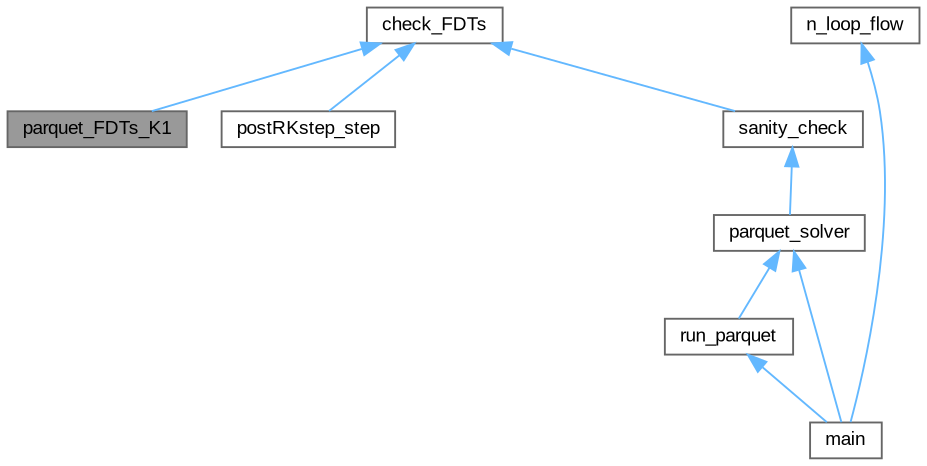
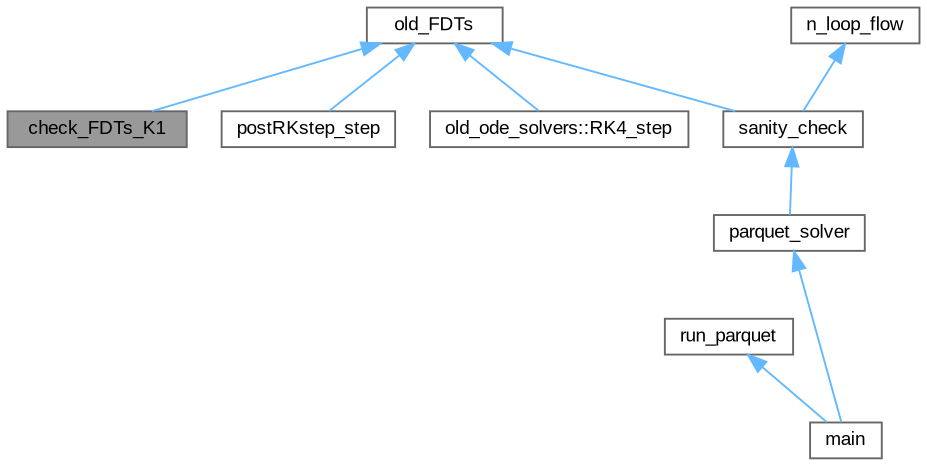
node "check_FDTs": label "check_FDTs" -> "old_FDTs"
node "parquet_FDTs_K1": label "parquet_FDTs_K1" -> "check_FDTs_K1"
node "old_ode_solvers::RK4_step": added
edge "main" -> "n_loop_flow": now "sanity_check" -> "n_loop_flow"
edge "run_parquet" -> "parquet_solver": removed
